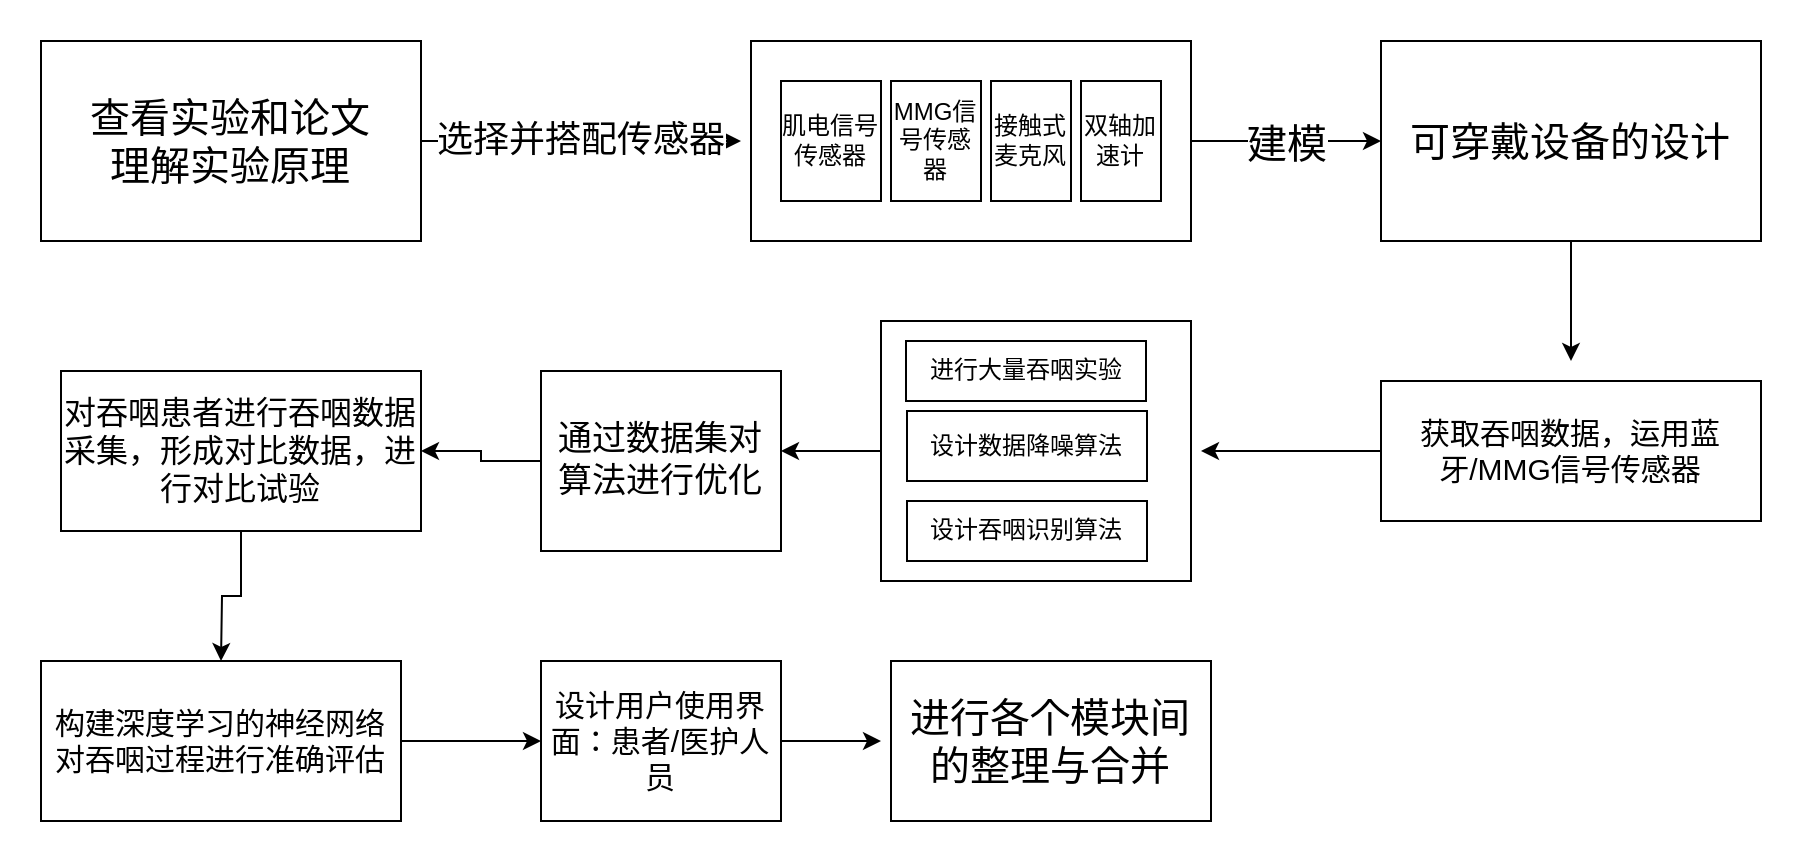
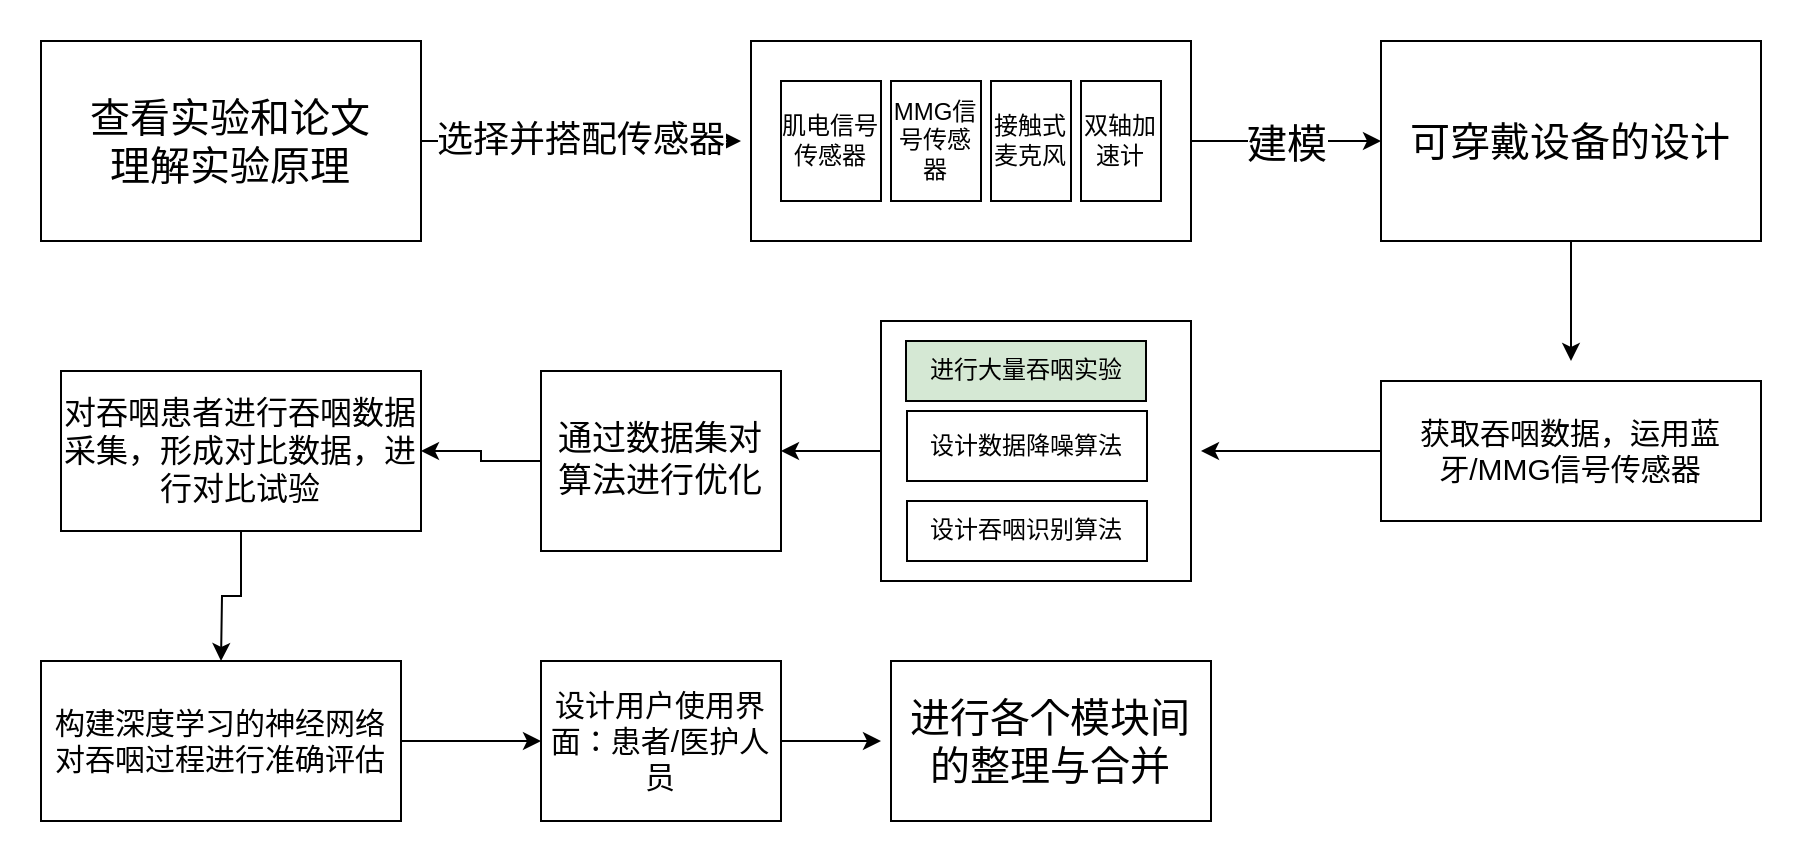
node "进行大量吞咽实验": fillcolor #ffffff -> #d5e8d4
